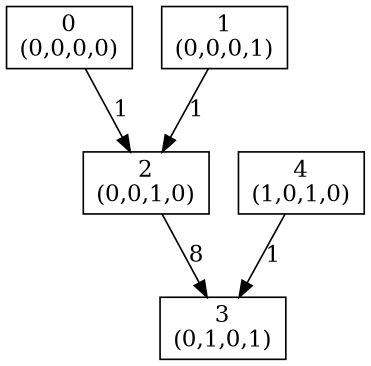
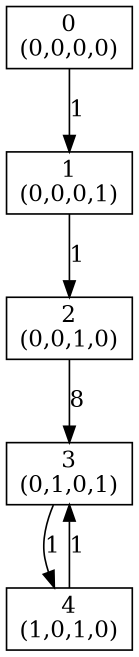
edge "0 (0,0,0,0)" -> "2 (0,0,1,0)": now "0 (0,0,0,0)" -> "1 (0,0,0,1)"
edge "3 (0,1,0,1)" -> "4 (1,0,1,0)": added, label "1"
